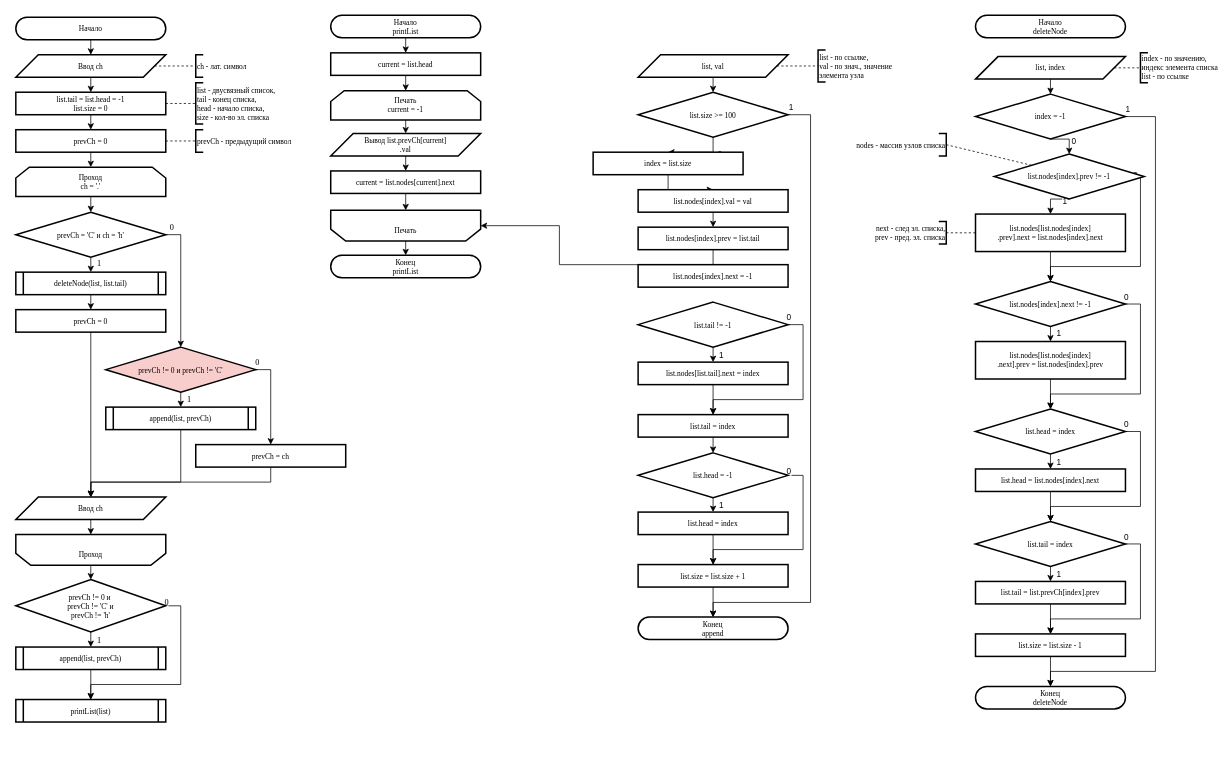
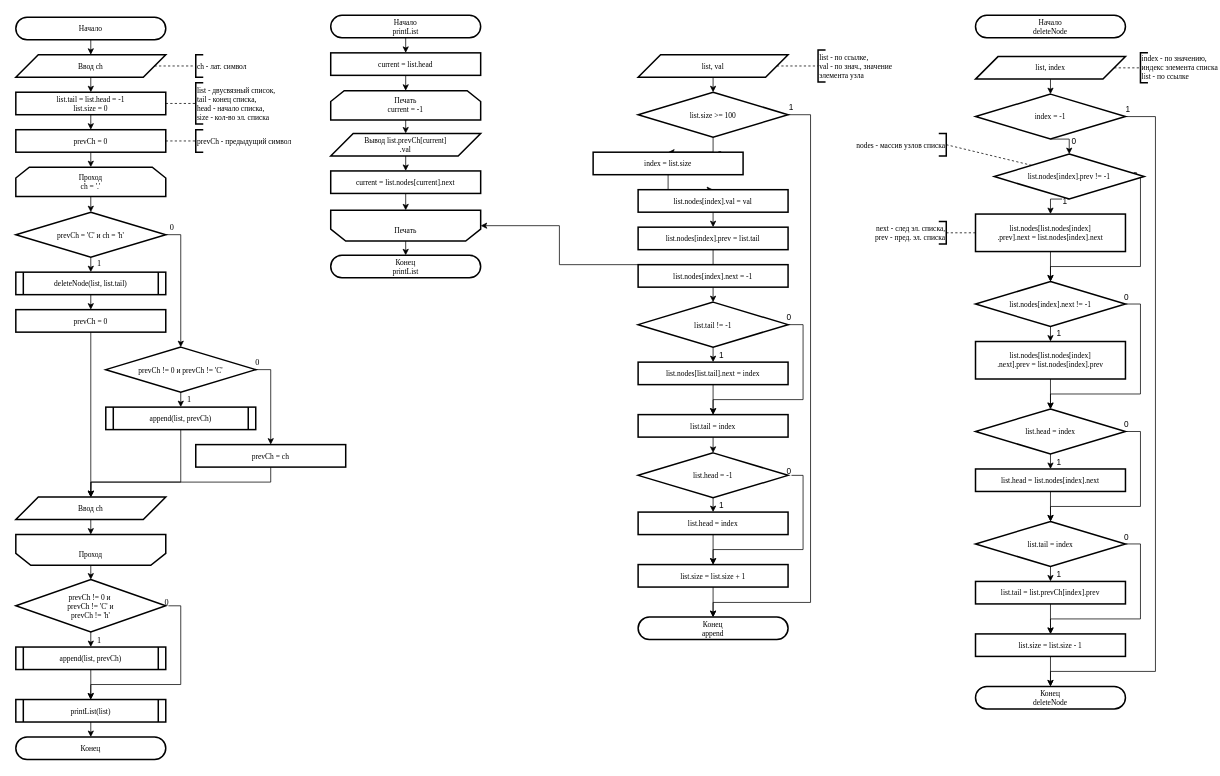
edge "list.nodes[index].next = -1" -> "list.tail != -1": added
node "prevCh != 0 и prevCh != 'C'": fillcolor #f8cecc -> #ffffff
edge "printList(list)" -> "Конец": added
node "Конец": added
